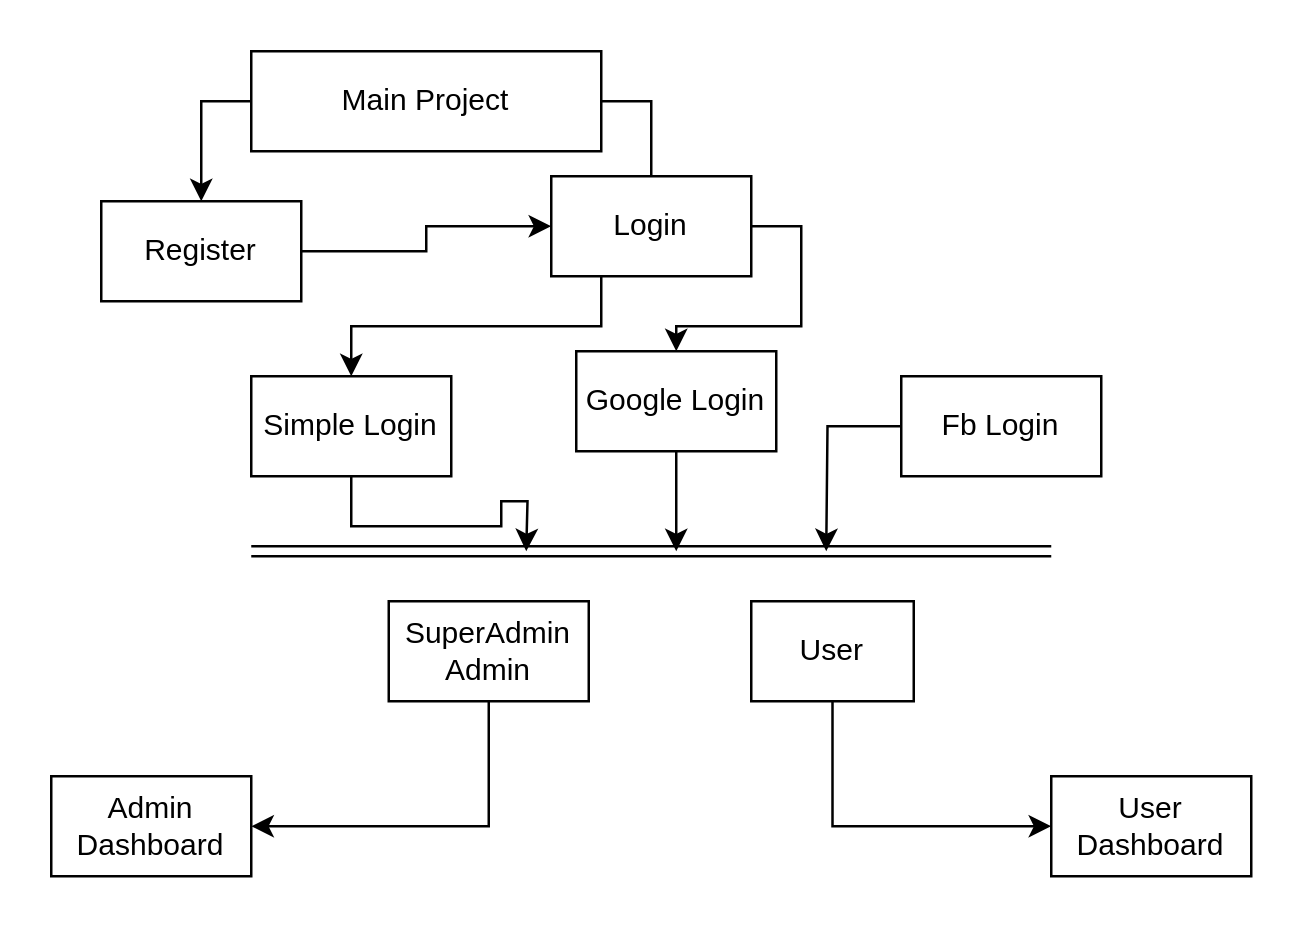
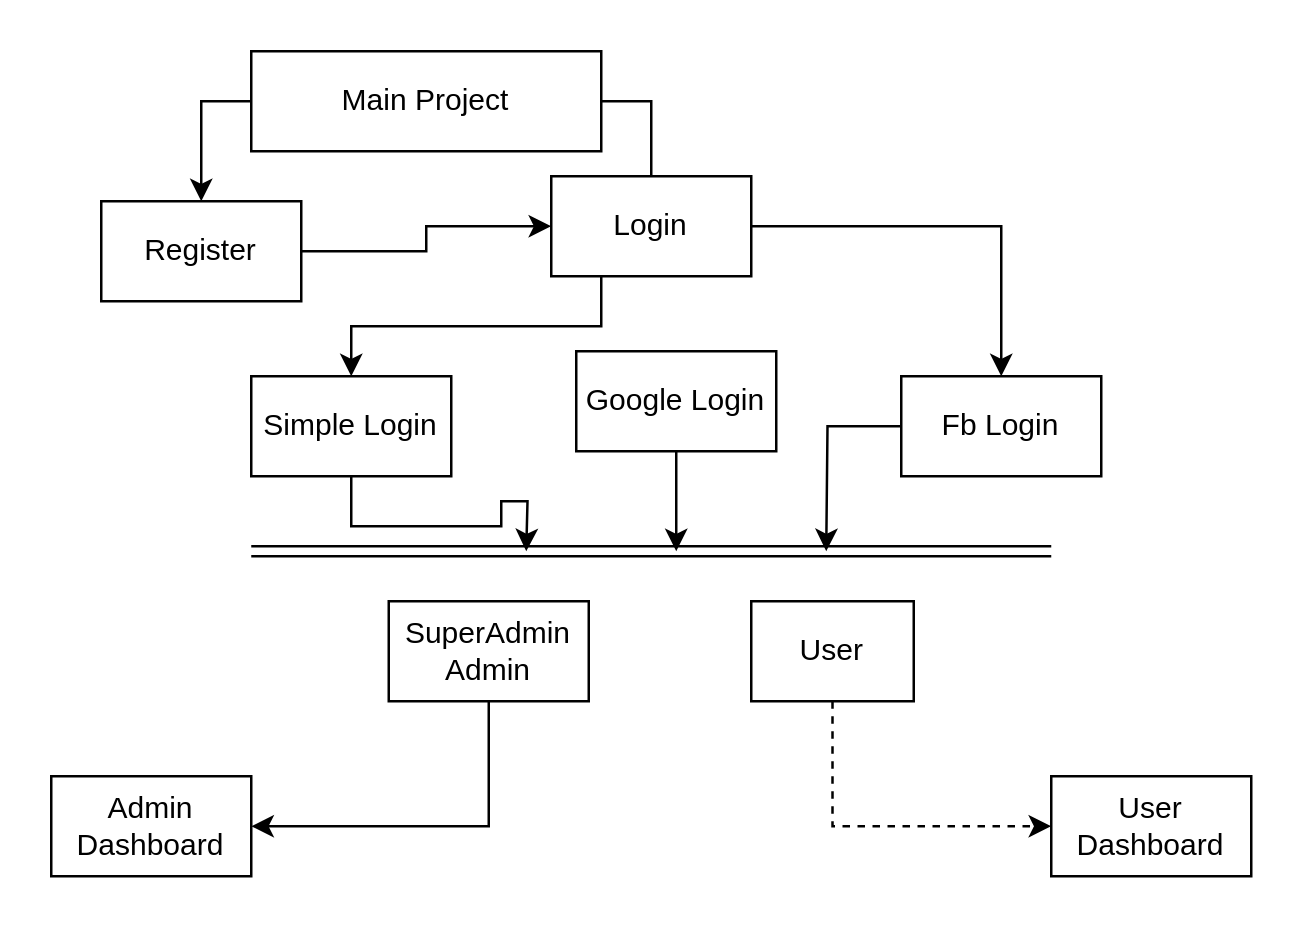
edge "Login" -> "Google Login": now "Login" -> "Fb Login"
edge "User" -> "User Dashboard": style solid -> dashed
